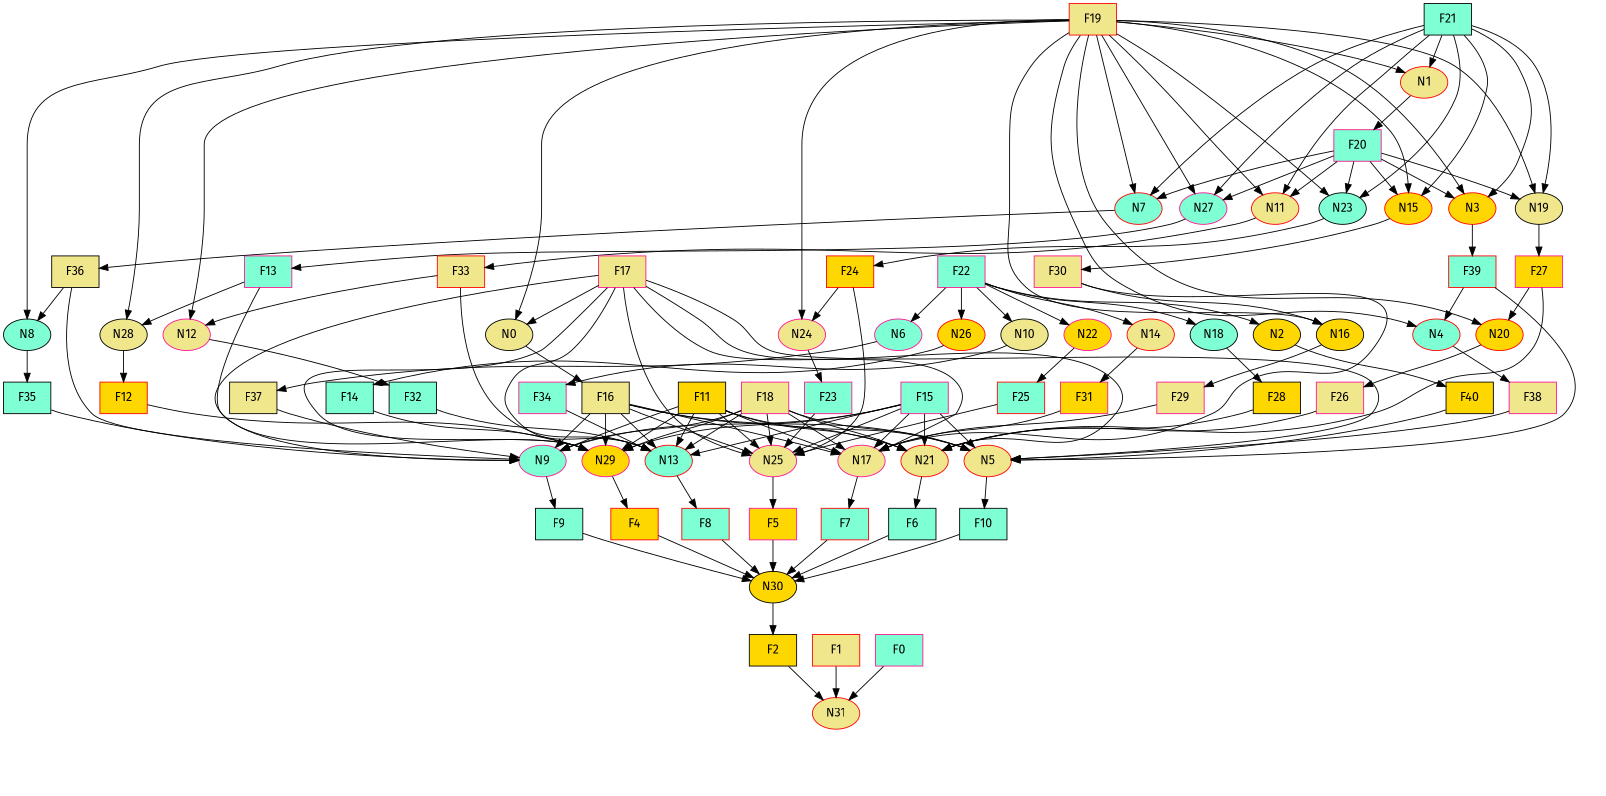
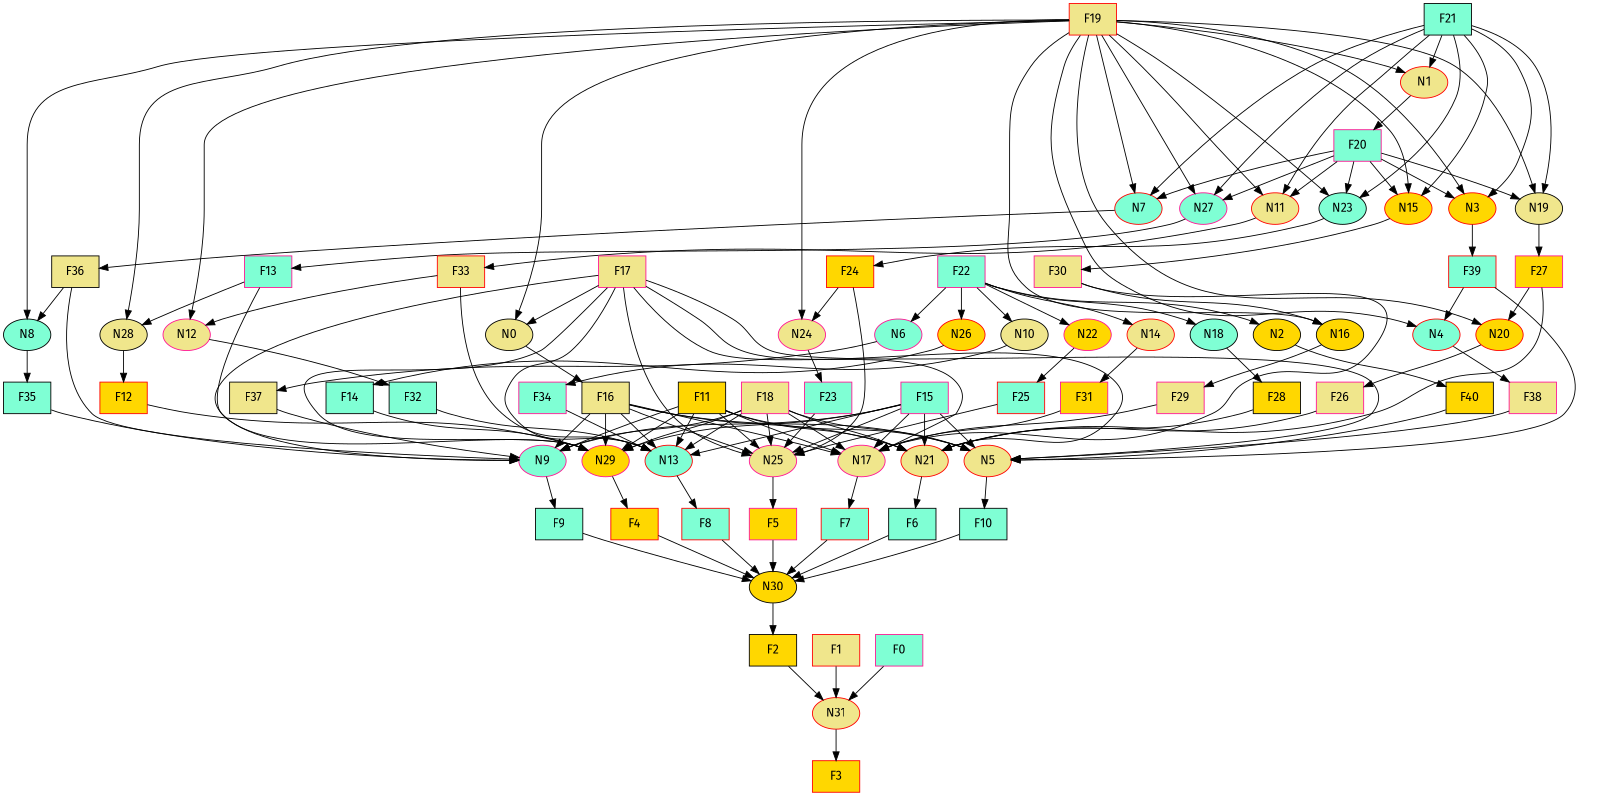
node "F3": added
